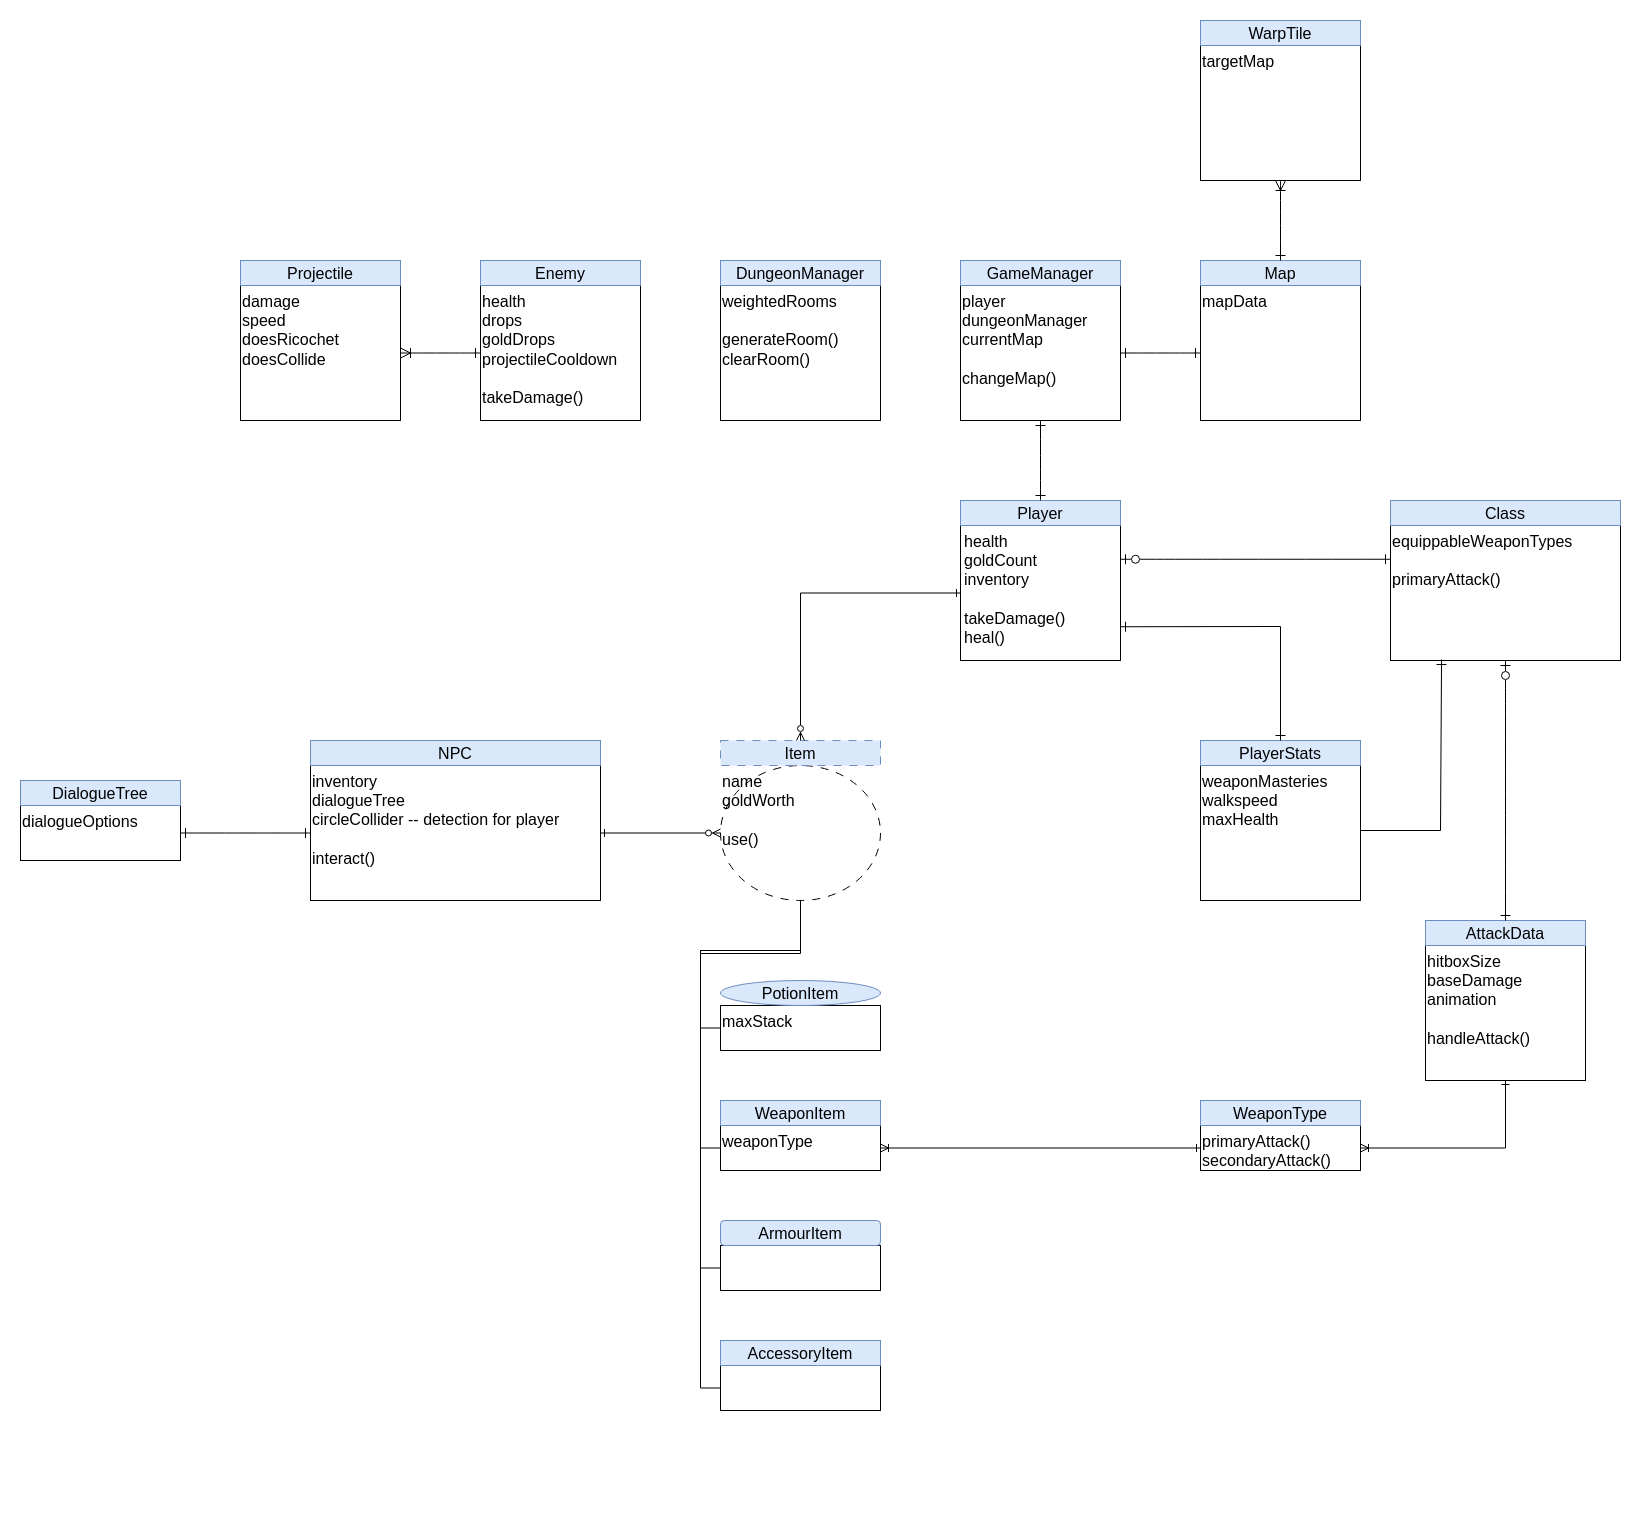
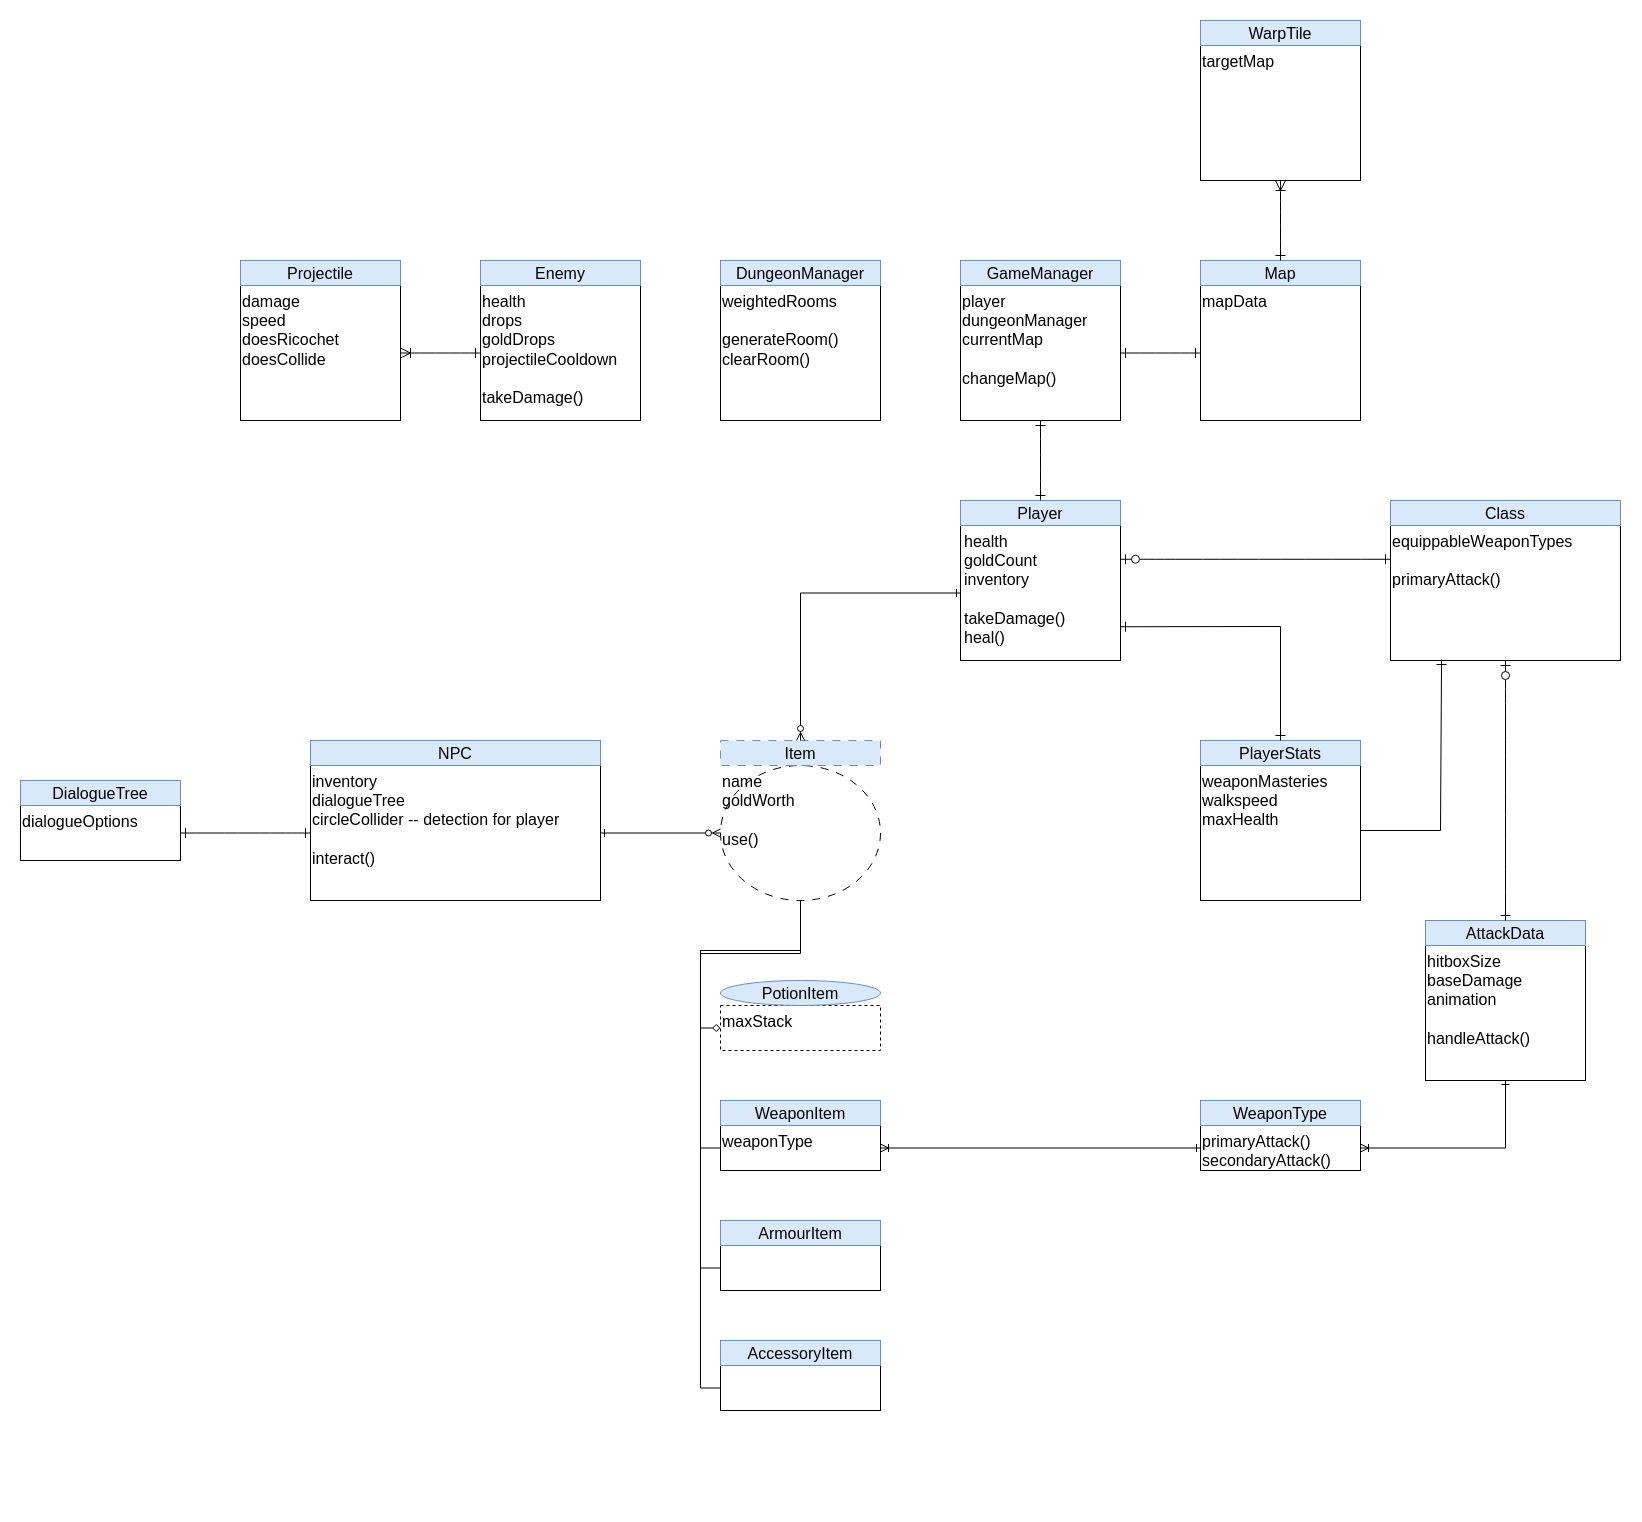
edge "name goldWorth use()" -- "maxStack": arrowhead none -> diamond
node "maxStack": style solid -> dashed
node "ArmourItem": shape rounded rectangle -> rectangle
